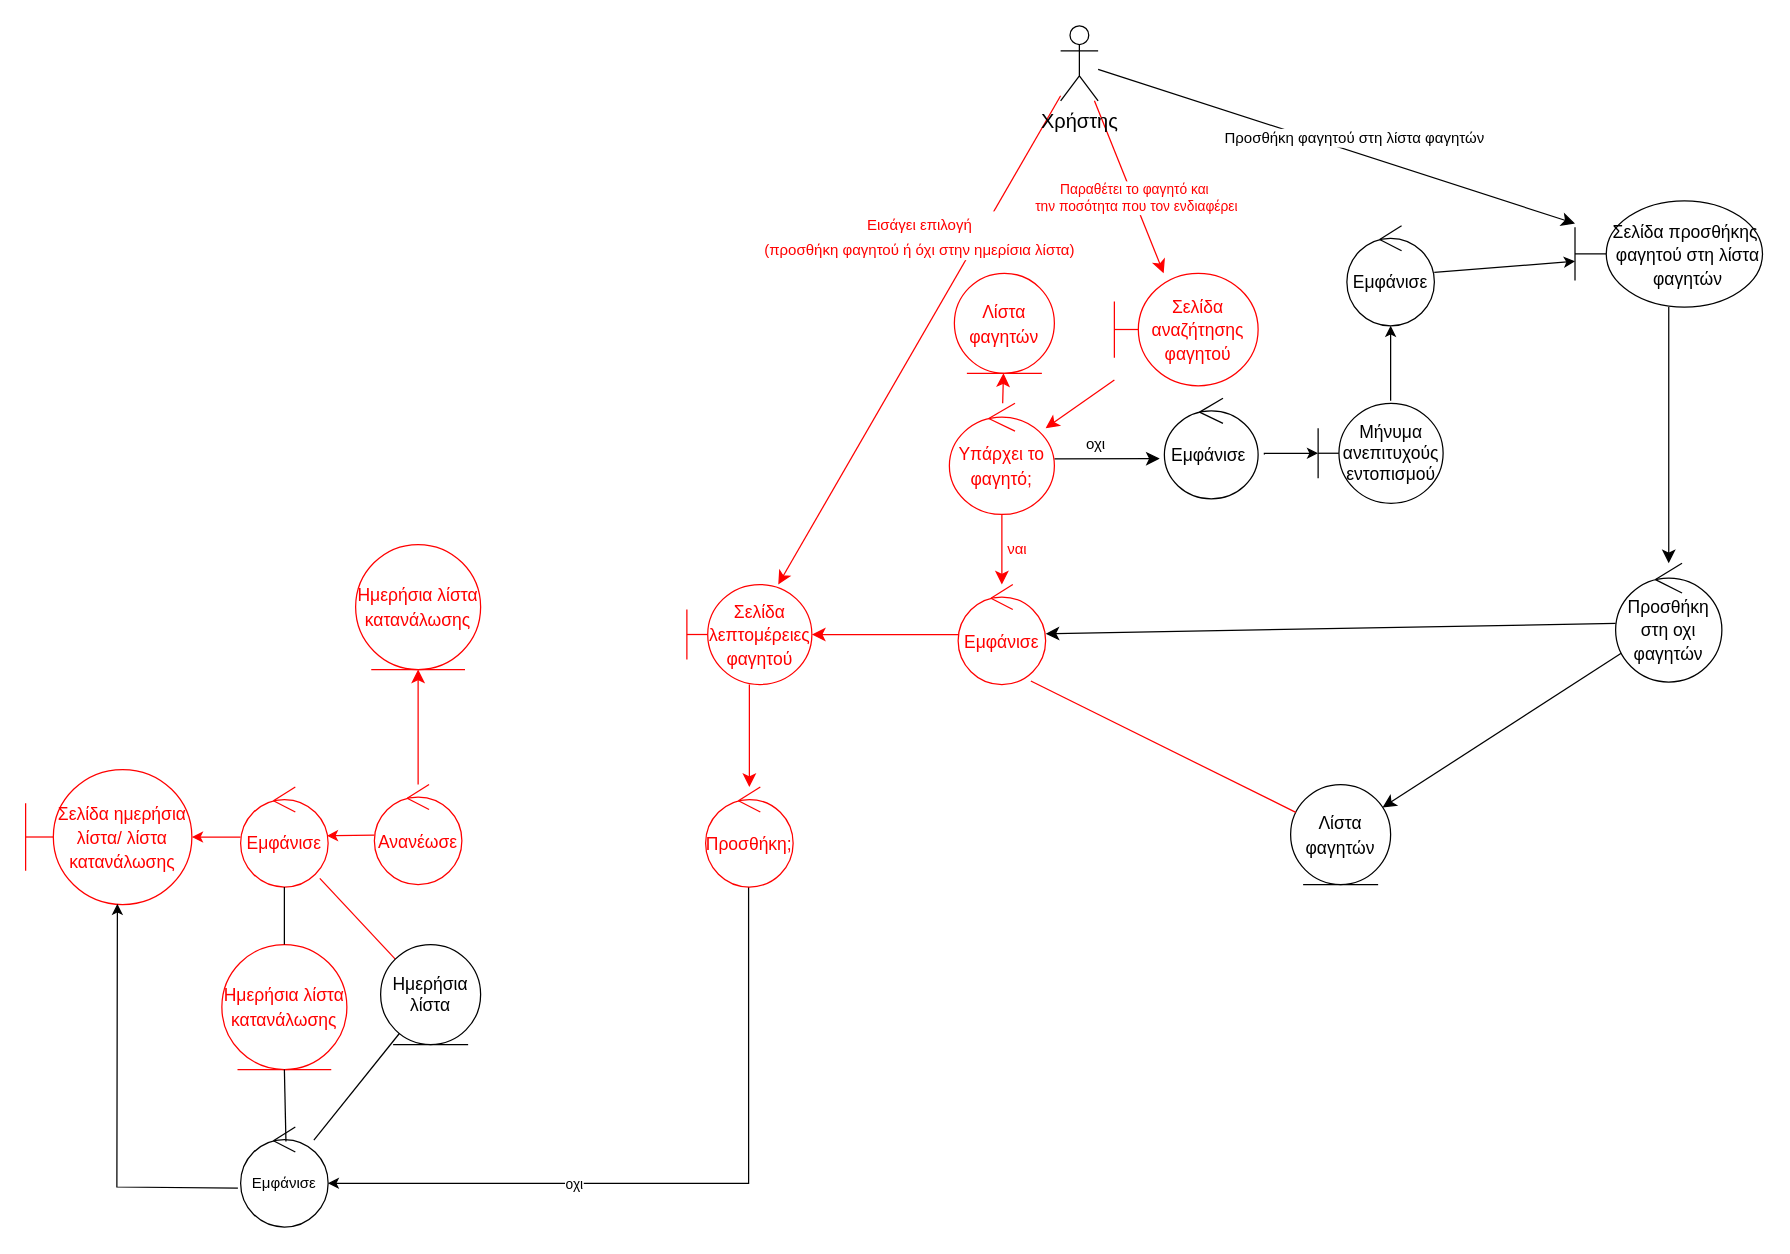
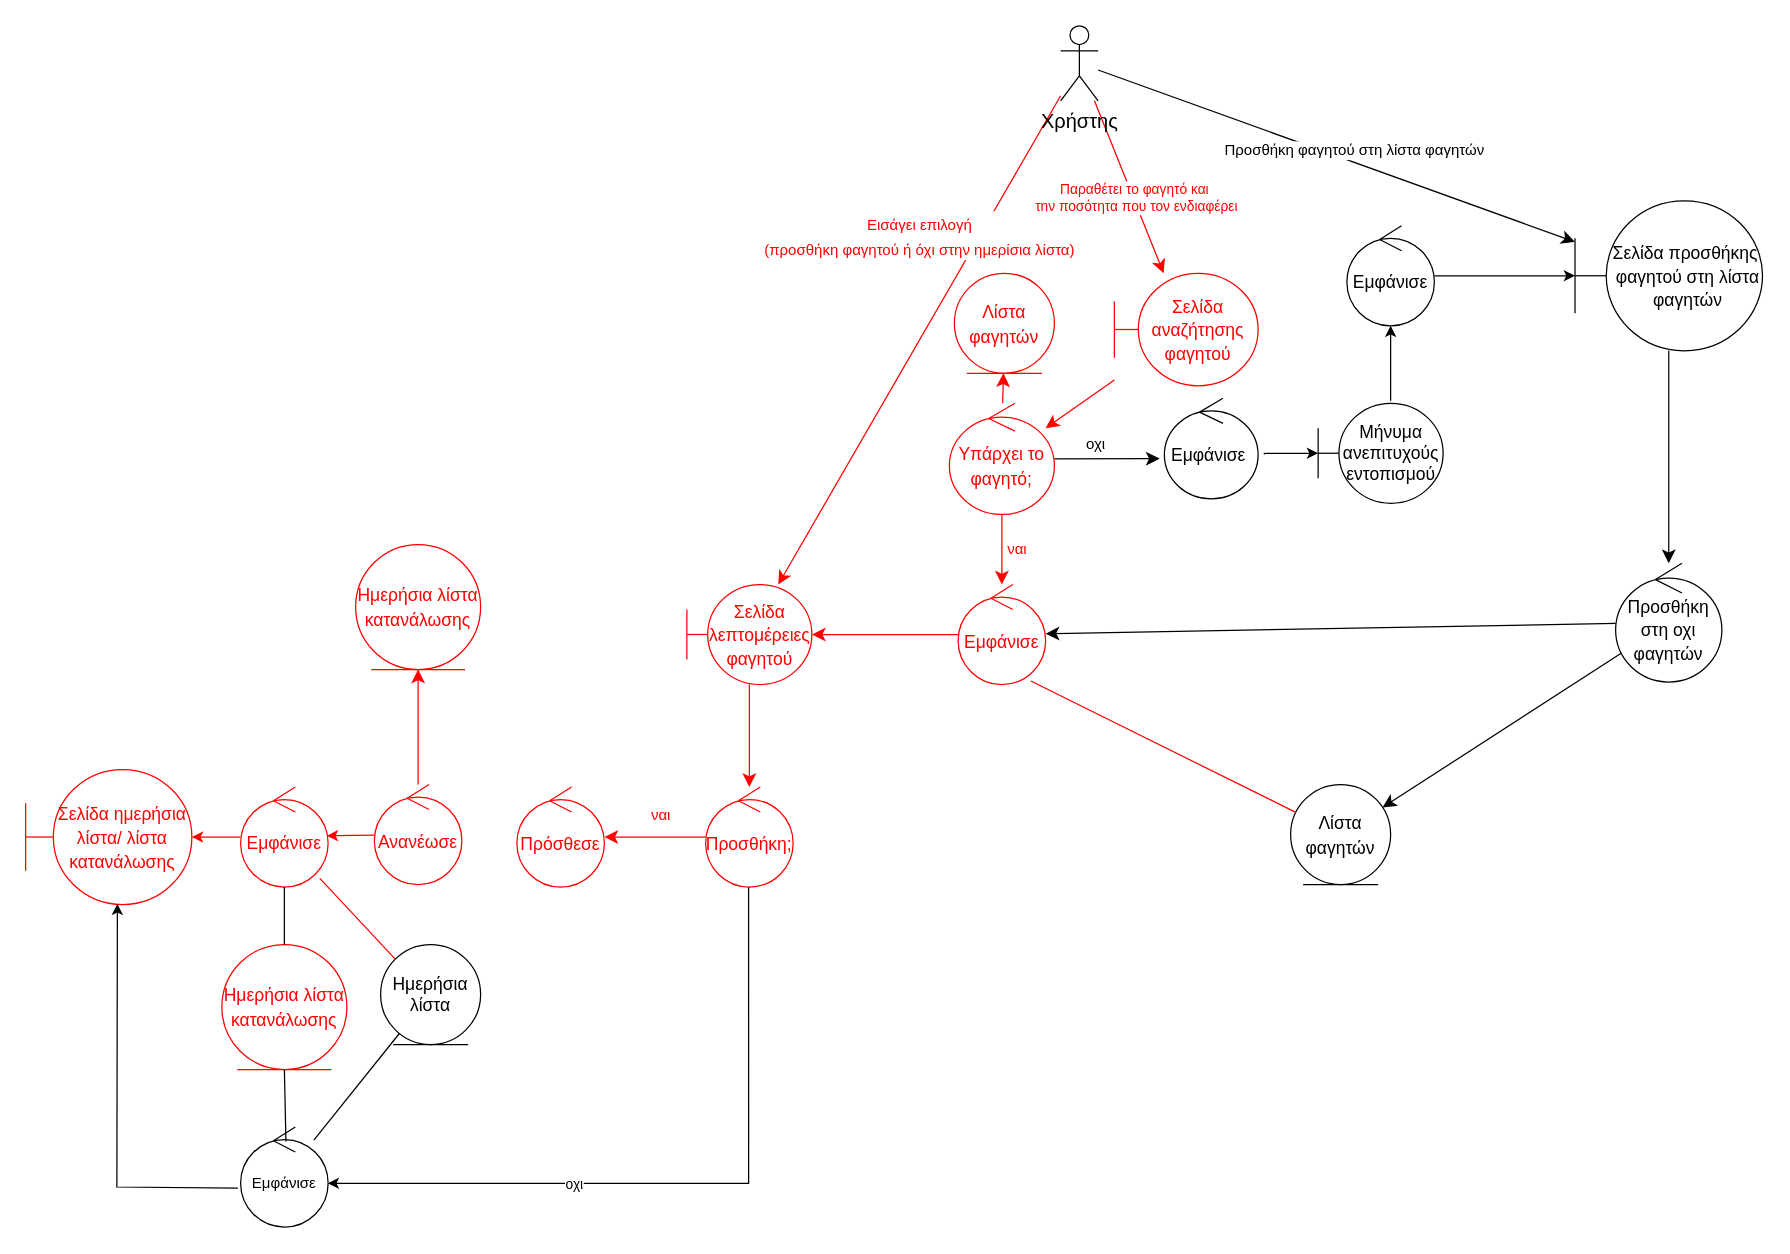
node "Σελίδα προσθήκης φαγητού στη λίστα φαγητών": size 188x106 -> 188x150
node "Πρόσθεσε": added
edge "Προσθήκη;" -> "Πρόσθεσε": added, label "ναι"
